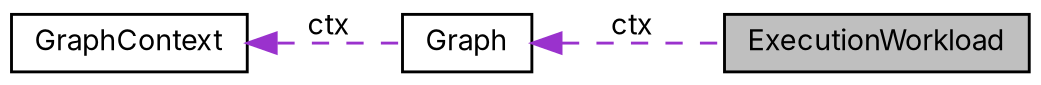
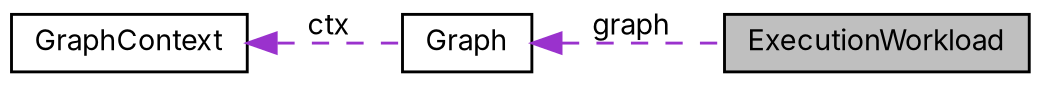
edge "ExecutionWorkload" -> "Graph": label " ctx" -> " graph"
